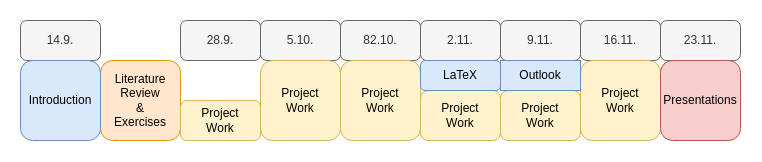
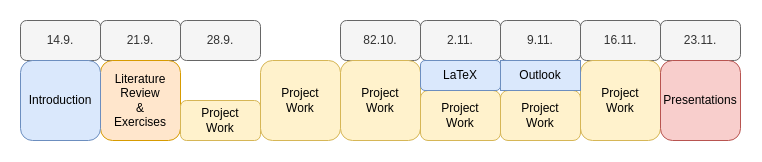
node "21.9.": added
node "5.10.": removed
